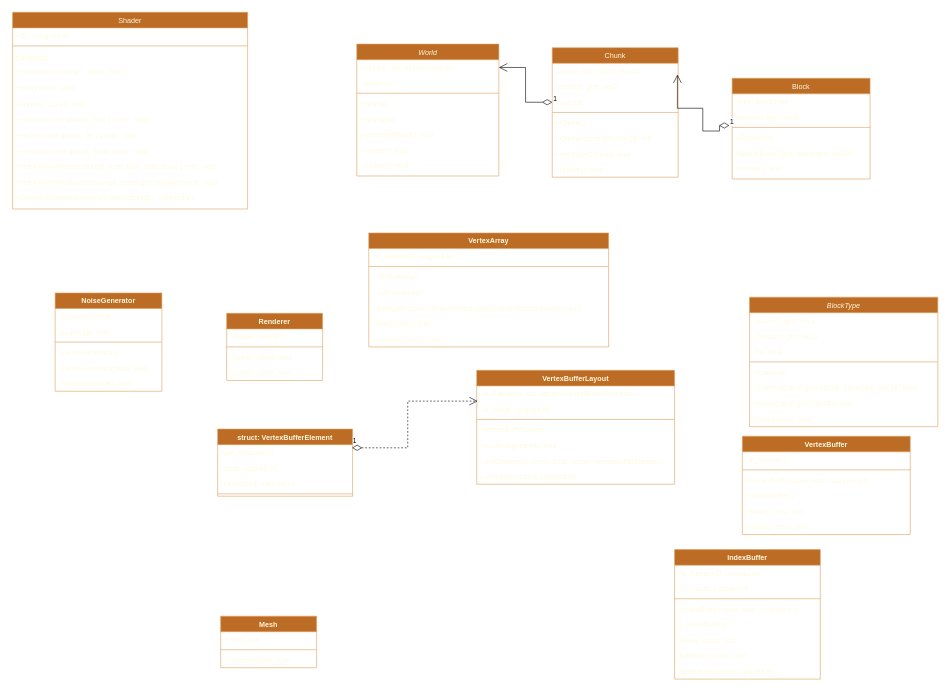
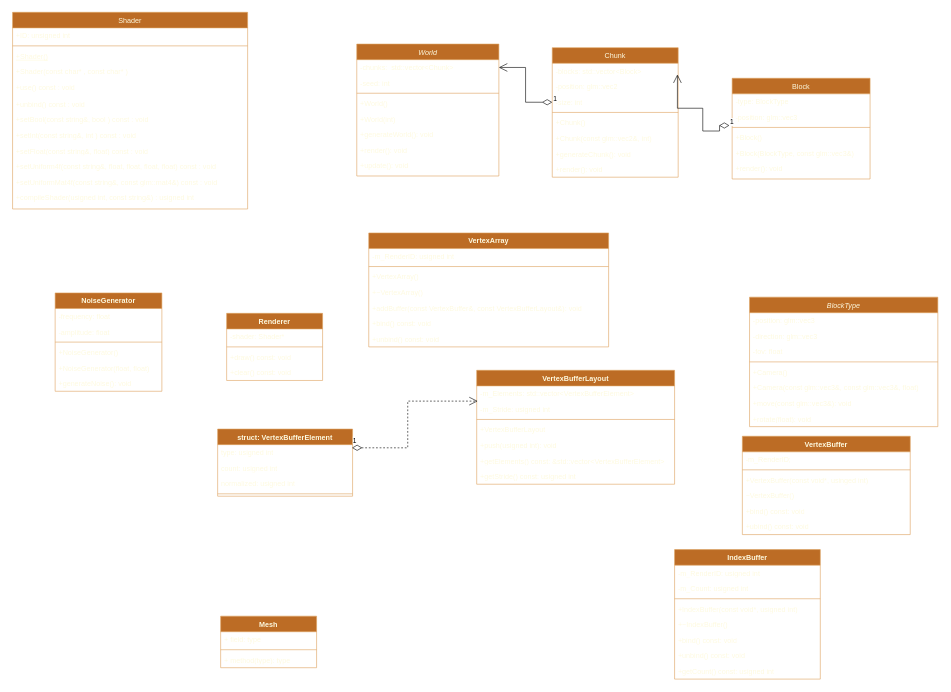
node "+Renderer()": label "+Renderer()" -> "+Block()"
